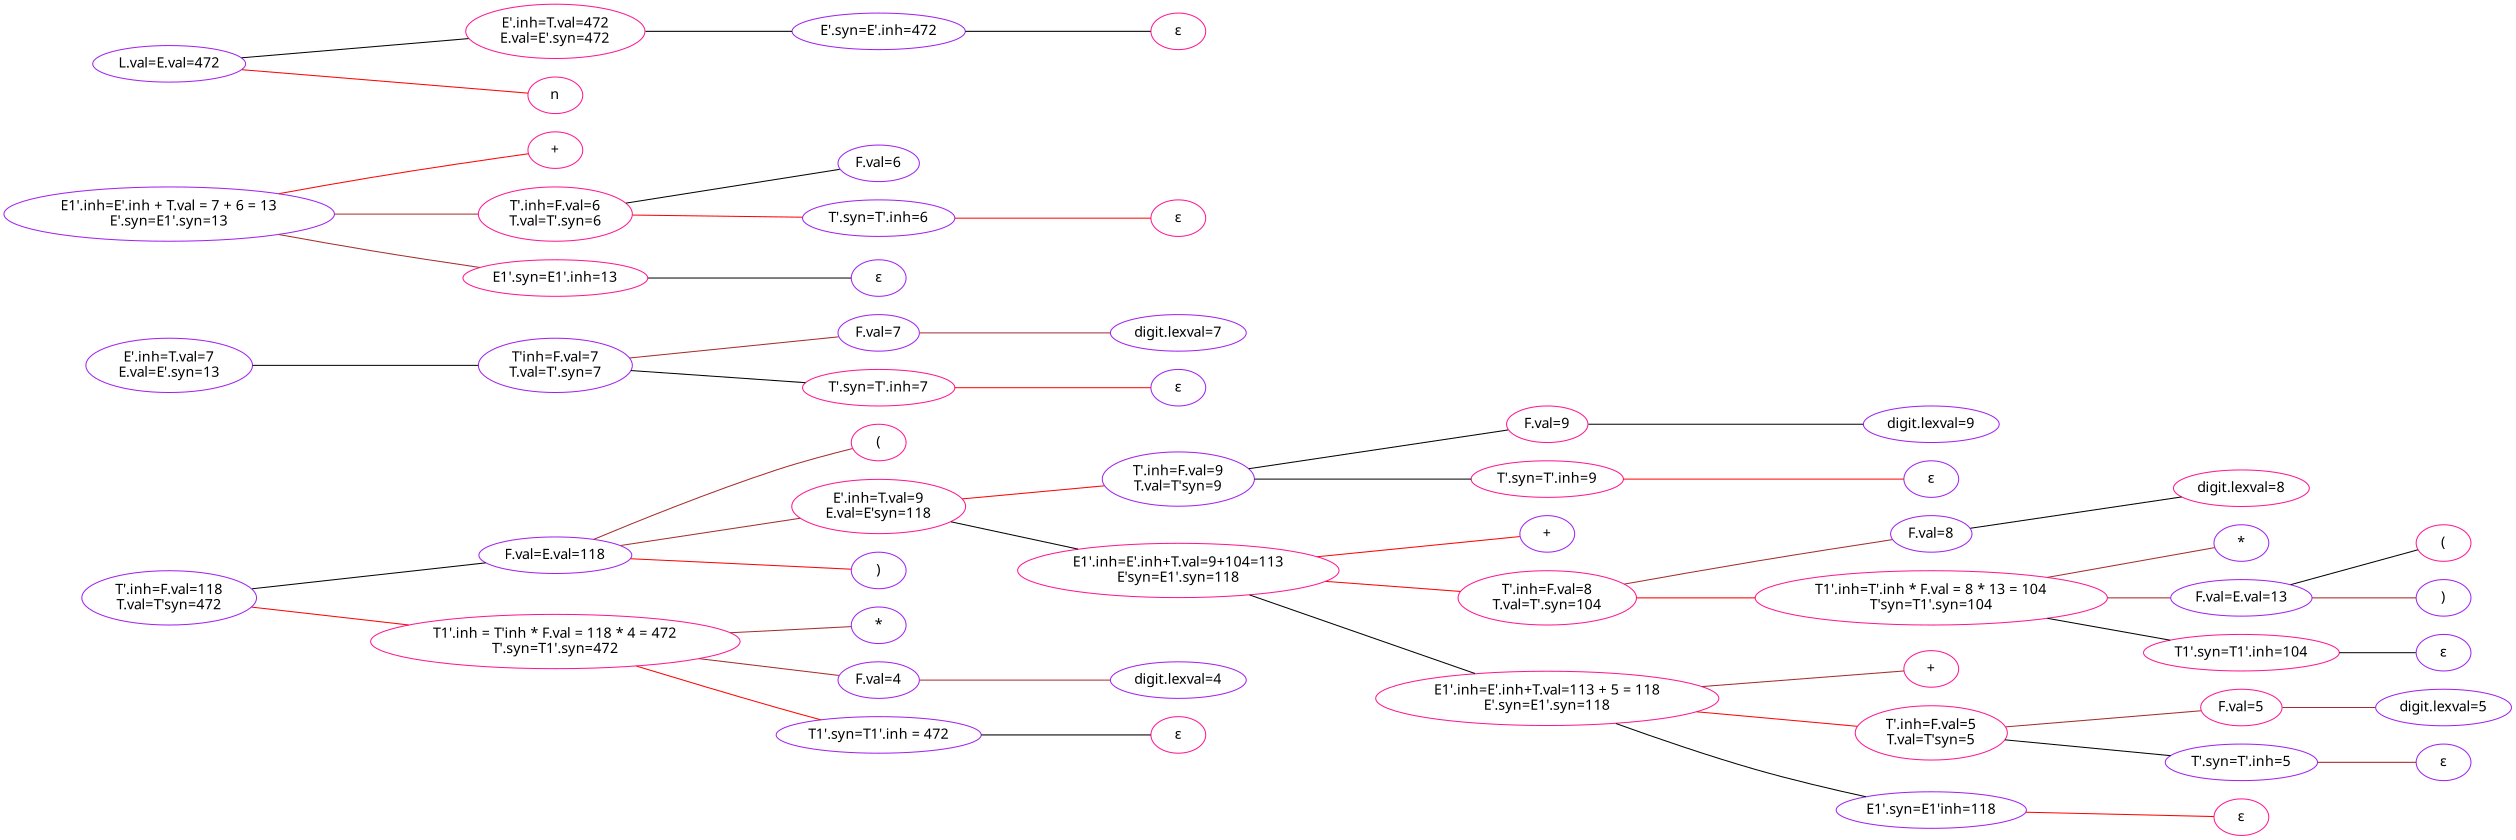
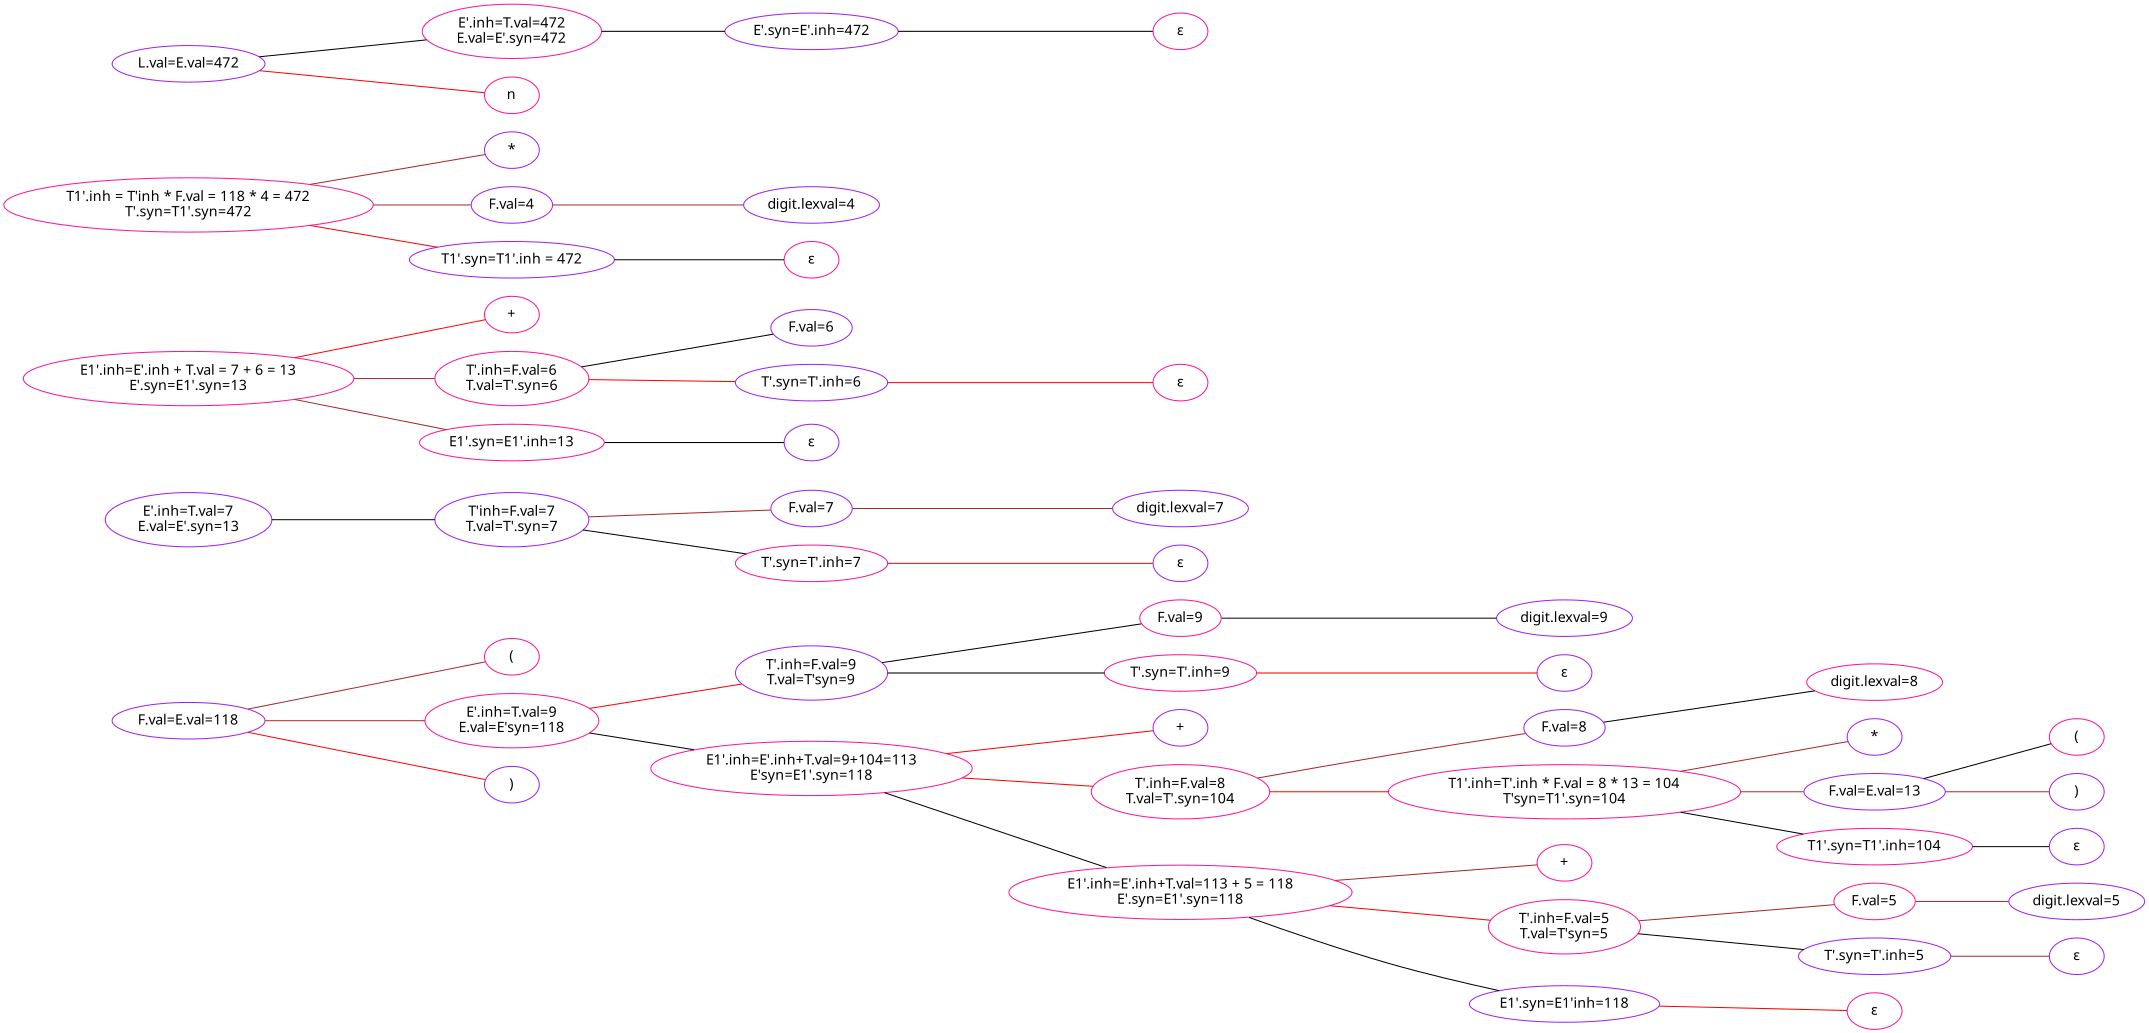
node "E1'.inh=E'.inh + T.val = 7 + 6 = 13 E'.syn=E1'.syn=13": color purple -> deeppink
node "T'.inh=F.val=118 T.val=T'syn=472": removed
